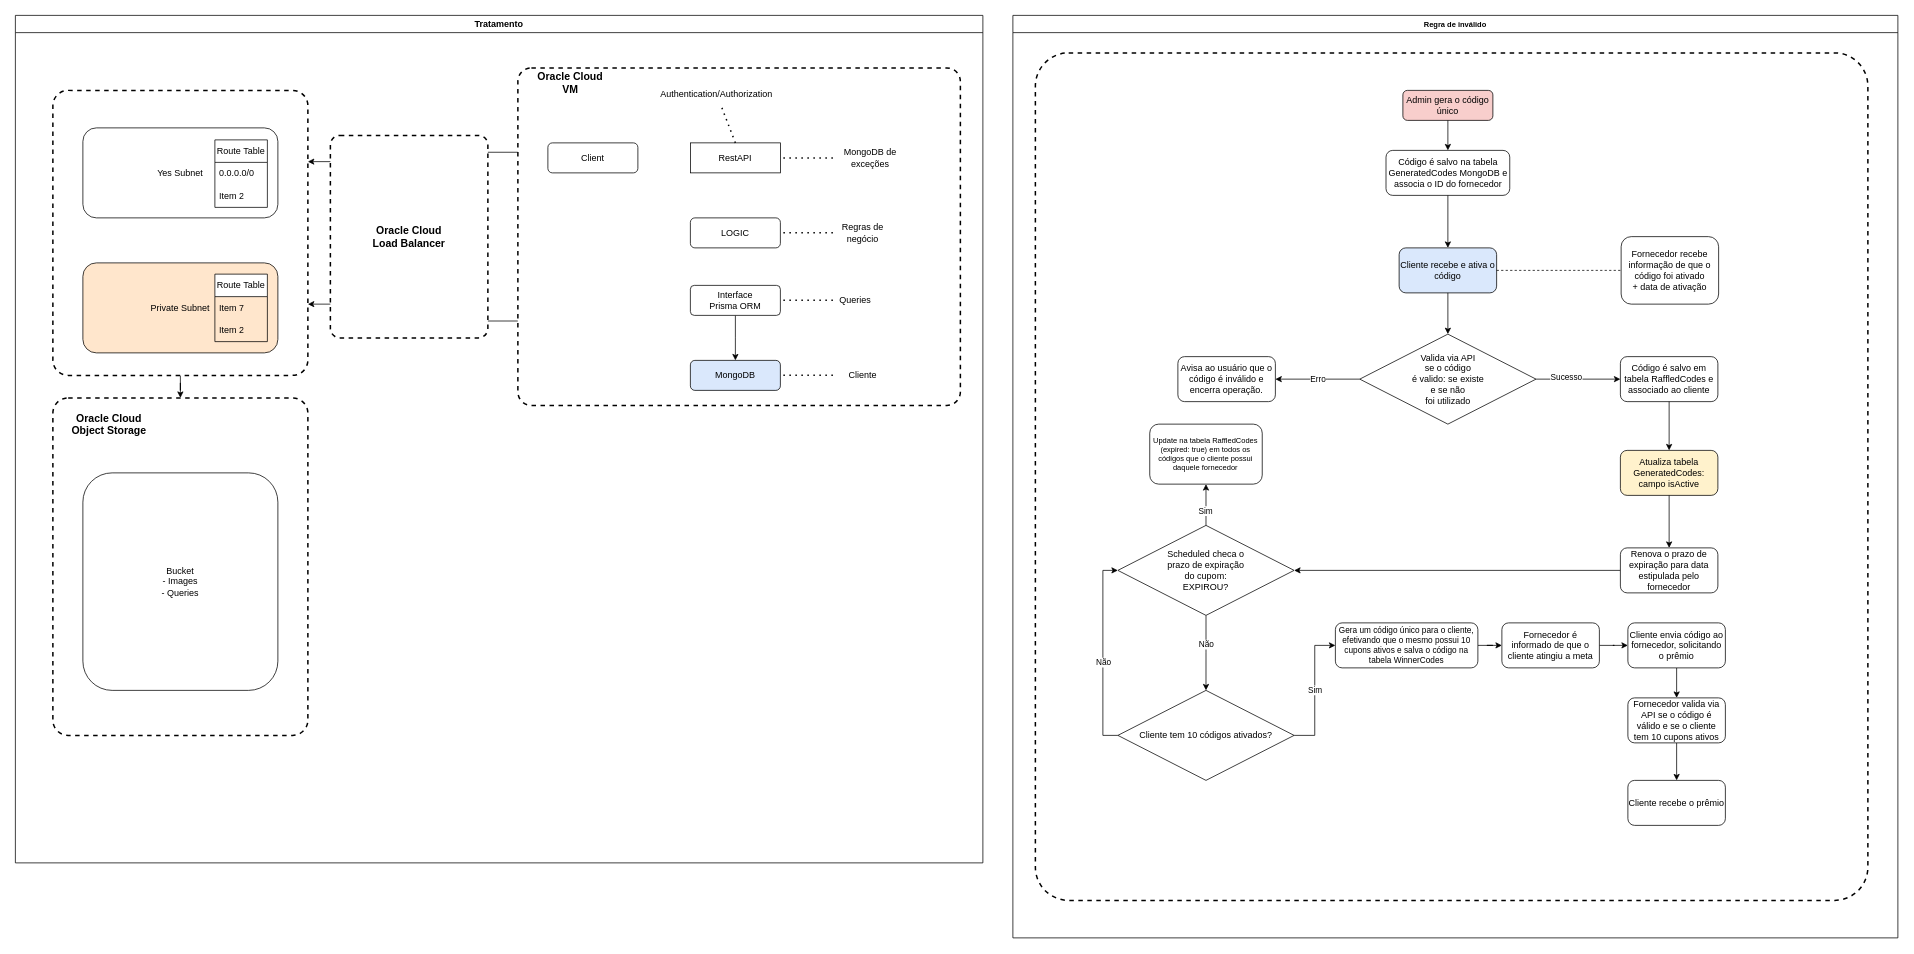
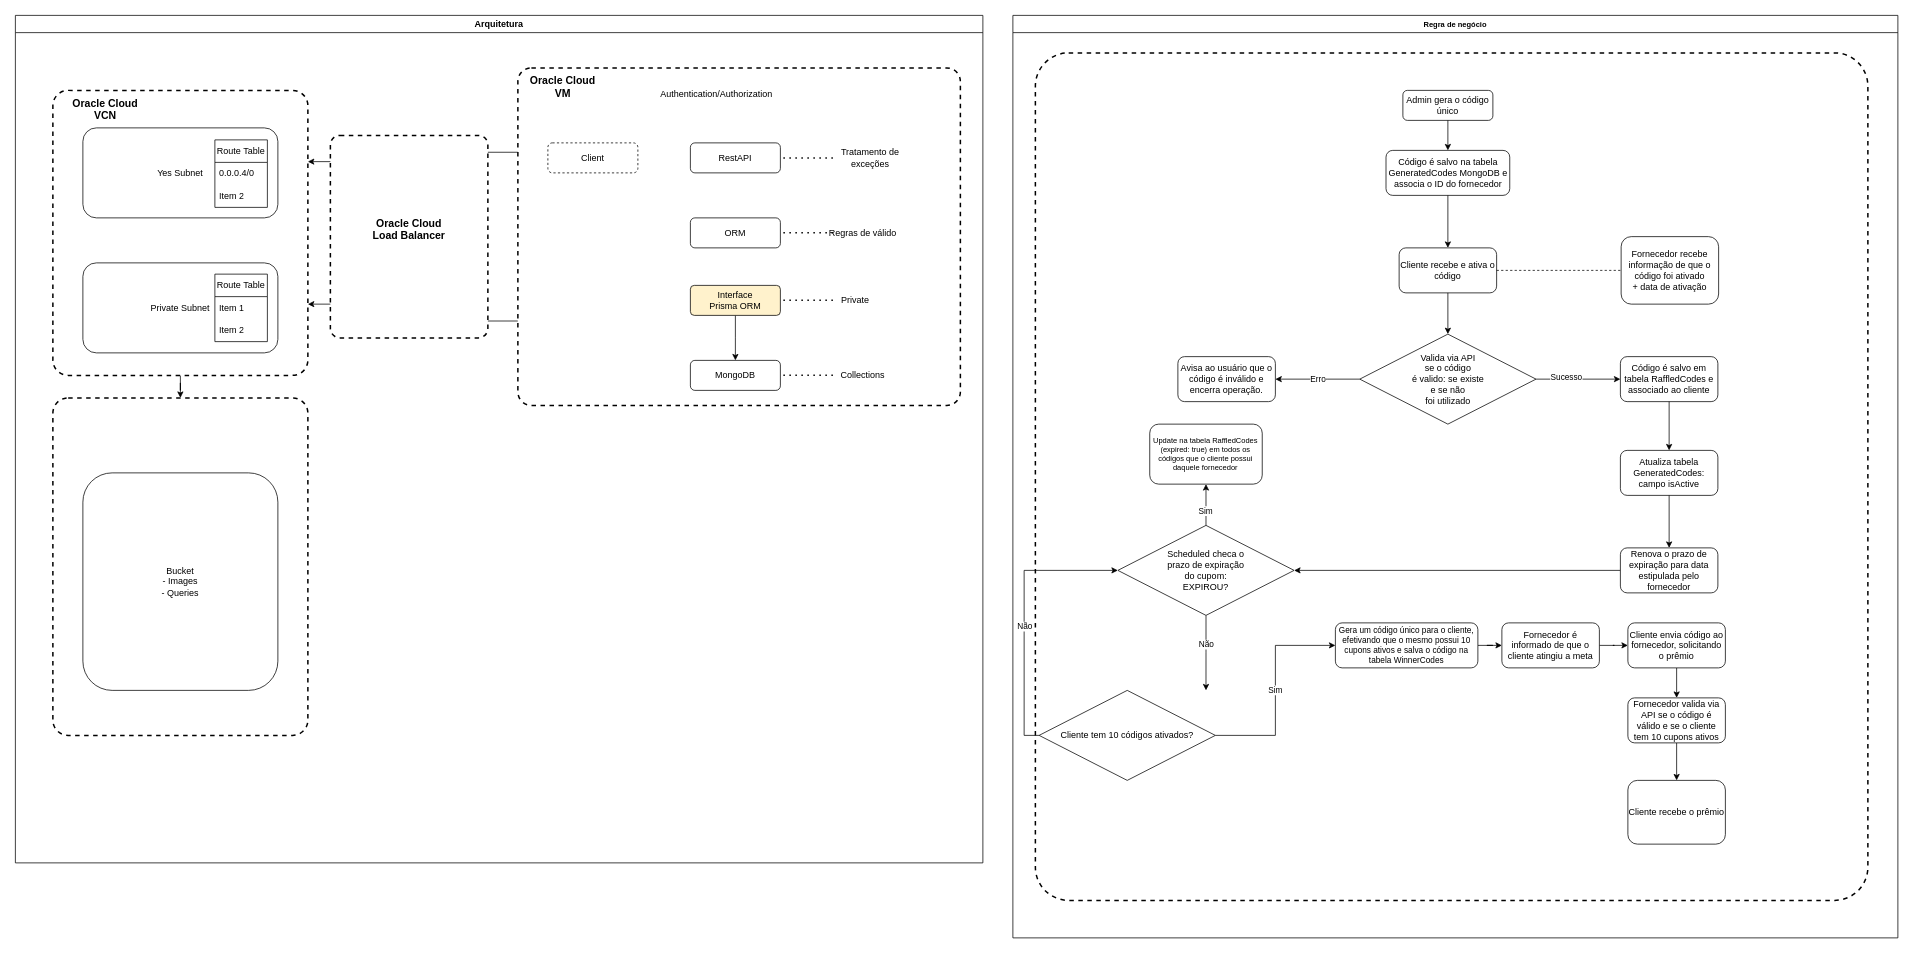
node "Tratamento": label "Tratamento" -> "Arquitetura"
node "Regra de inválido": label "Regra de inválido" -> "Regra de negócio"
node "Oracle Cloud VM": moved (570, 83) -> (563, 87)
node "Admin gera o código único": fillcolor #f8cecc -> #ffffff
node "Oracle Cloud VCN": added
edge "Authentication/Authorization" -- "RestAPI": removed
node "Client": style solid -> dashed
node "RestAPI": shape rectangle -> rounded rectangle
node "MongoDB de exceções": label "MongoDB de exceções" -> "Tratamento de exceções"
node "0.0.0.0/0": label "0.0.0.0/0" -> "0.0.0.4/0"
node "LOGIC": label "LOGIC" -> "ORM"
node "Regras de negócio": label "Regras de negócio" -> "Regras de válido"
node "Oracle Cloud Load Balancer": moved (409, 237) -> (409, 229)
node "Cliente recebe e ativa o código": fillcolor #dae8fc -> #ffffff
node "Interface Prisma ORM": fillcolor #ffffff -> #fff2cc
node "Queries": label "Queries" -> "Private"
node "Private Subnet": fillcolor #ffe6cc -> #ffffff
node "Item 7": label "Item 7" -> "Item 1"
node "MongoDB": fillcolor #dae8fc -> #ffffff
node "Cliente": label "Cliente" -> "Collections"
node "Oracle Cloud Object Storage": removed
node "Atualiza tabela GeneratedCodes: campo isActive": fillcolor #fff2cc -> #ffffff
node "Cliente tem 10 códigos ativados?": moved (1206, 735) -> (1127, 735)
node "Cliente recebe o prêmio": size 98x45 -> 98x64
